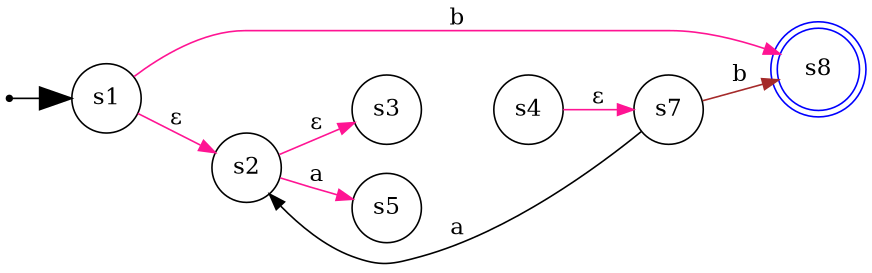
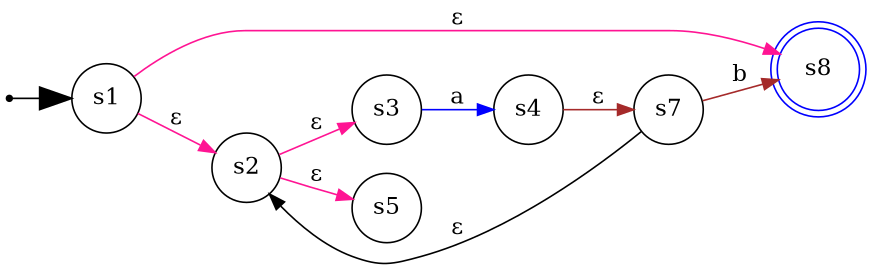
edge "s1" -> "s8": label "b" -> "ε"
edge "s3" -> "s4": added, label "a"
edge "s4" -> "s7": color deeppink -> brown
edge "s2" -> "s5": label "a" -> "ε"
edge "s7" -> "s2": label "a" -> "ε"
